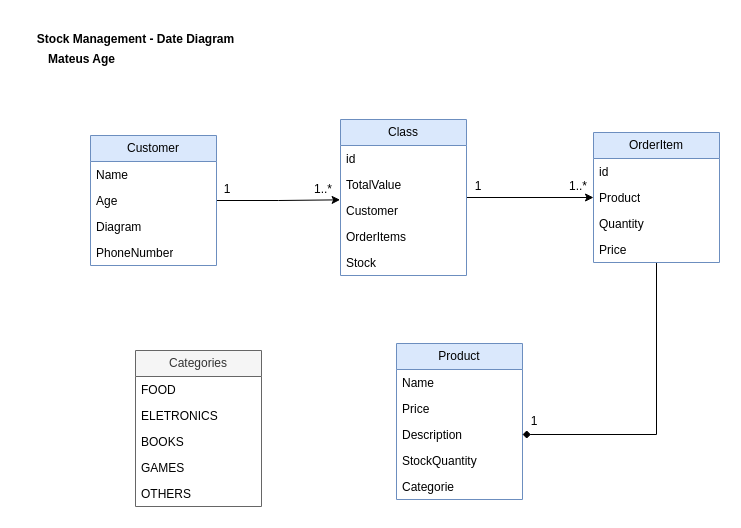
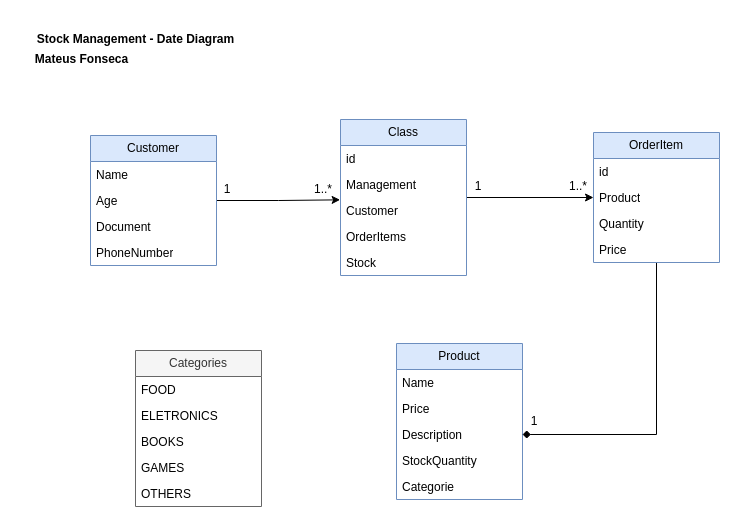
node "Mateus Age": label "Mateus Age" -> "Mateus Fonseca"
node "TotalValue": label "TotalValue" -> "Management"
node "Diagram": label "Diagram" -> "Document"
